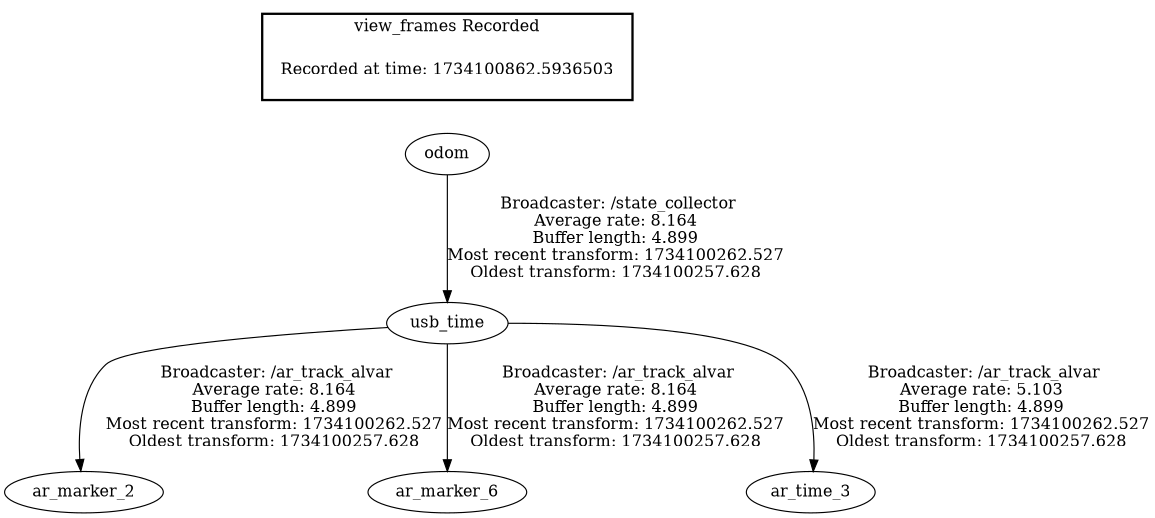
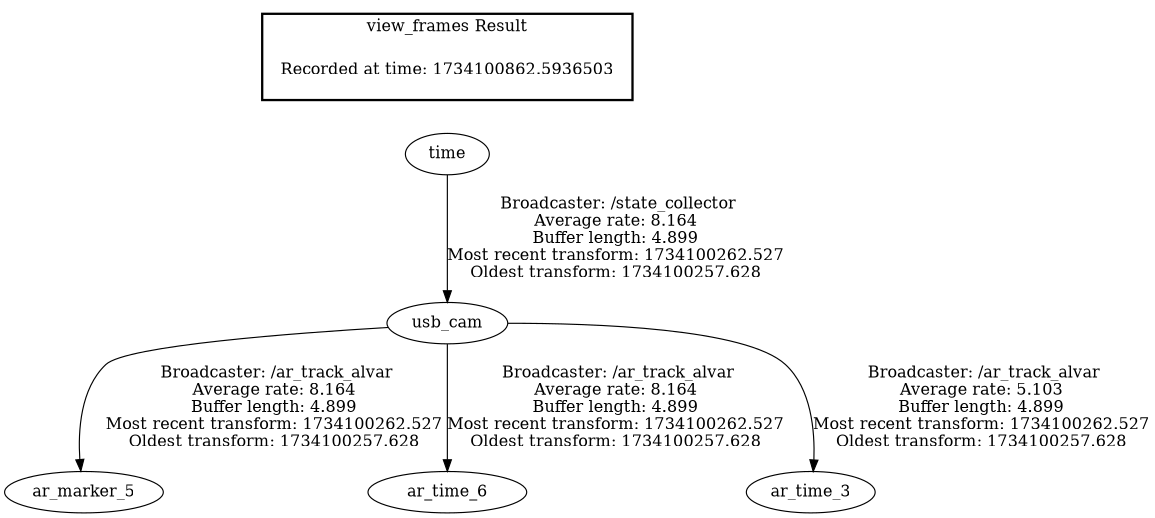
cluster "view_frames Recorded": label "view_frames Recorded" -> "view_frames Result"
node "odom": label "odom" -> "time"
node "usb_time": label "usb_time" -> "usb_cam"
node "ar_marker_2": label "ar_marker_2" -> "ar_marker_5"
node "ar_marker_6": label "ar_marker_6" -> "ar_time_6"
